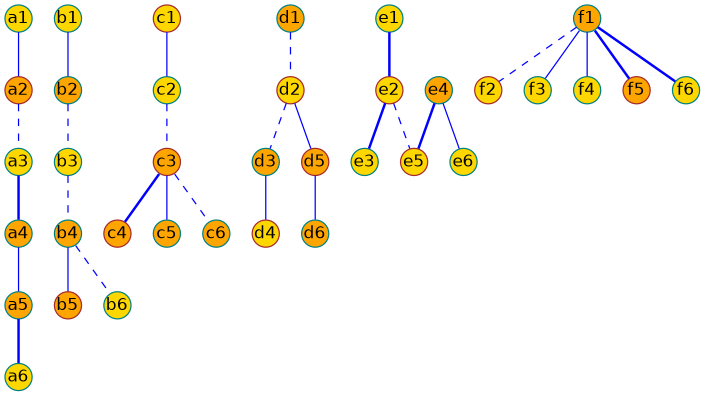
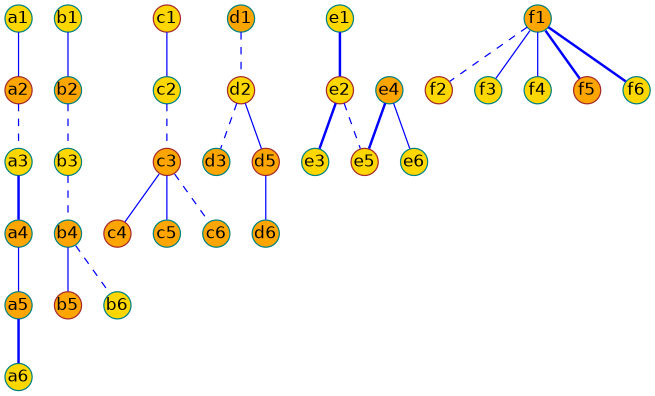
edge "c3" -- "c4": style bold -> solid
node "d4": removed
